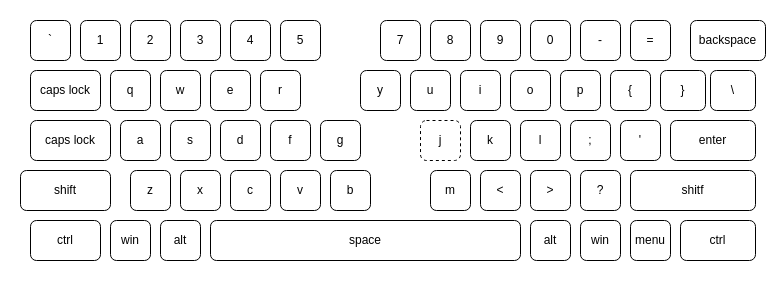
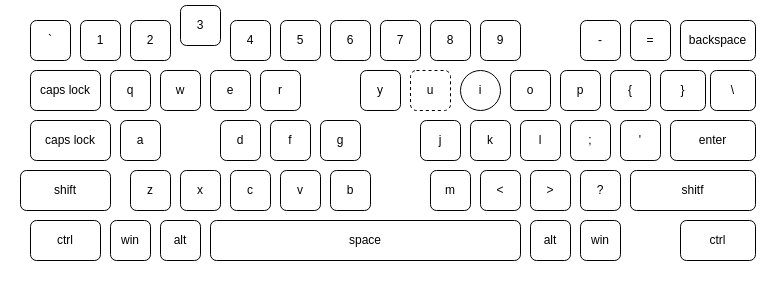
node "3": moved (201, 41) -> (201, 26)
node "6": added
node "0": removed
node "backspace": moved (728, 41) -> (718, 41)
node "u": style solid -> dashed
node "i": shape rounded rectangle -> ellipse
node "s": removed
node "j": style dashed -> solid
node "menu": removed
